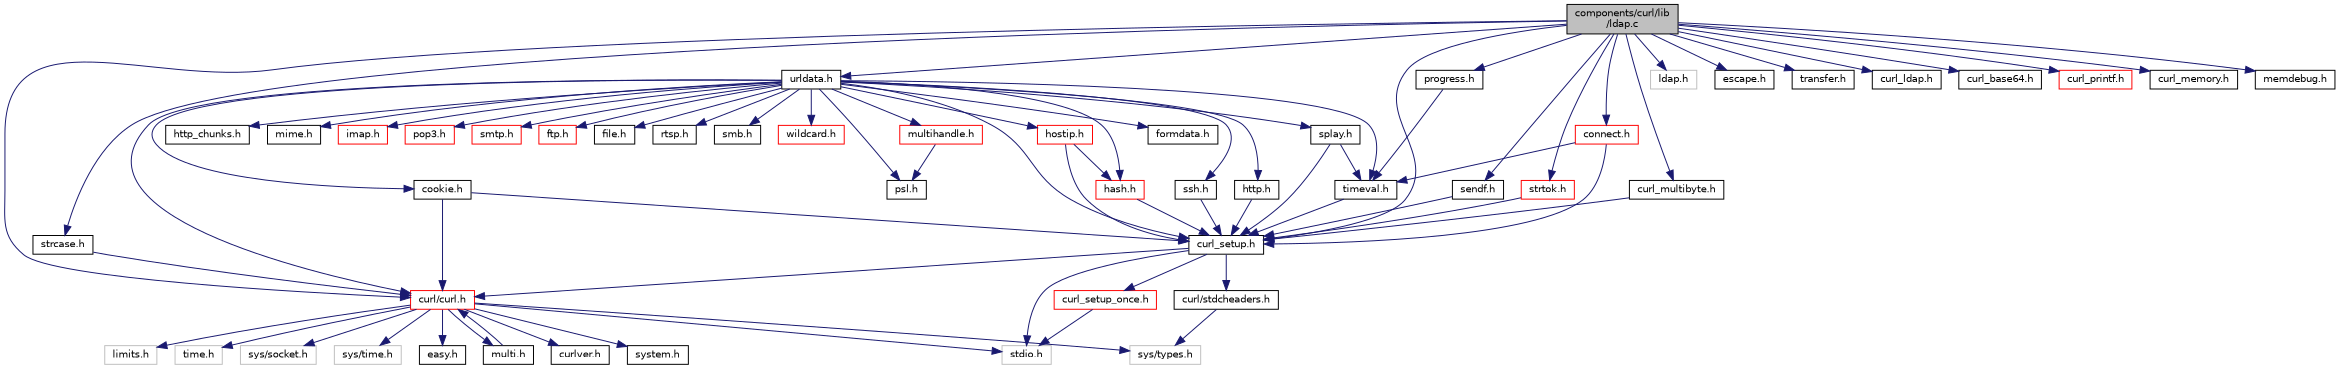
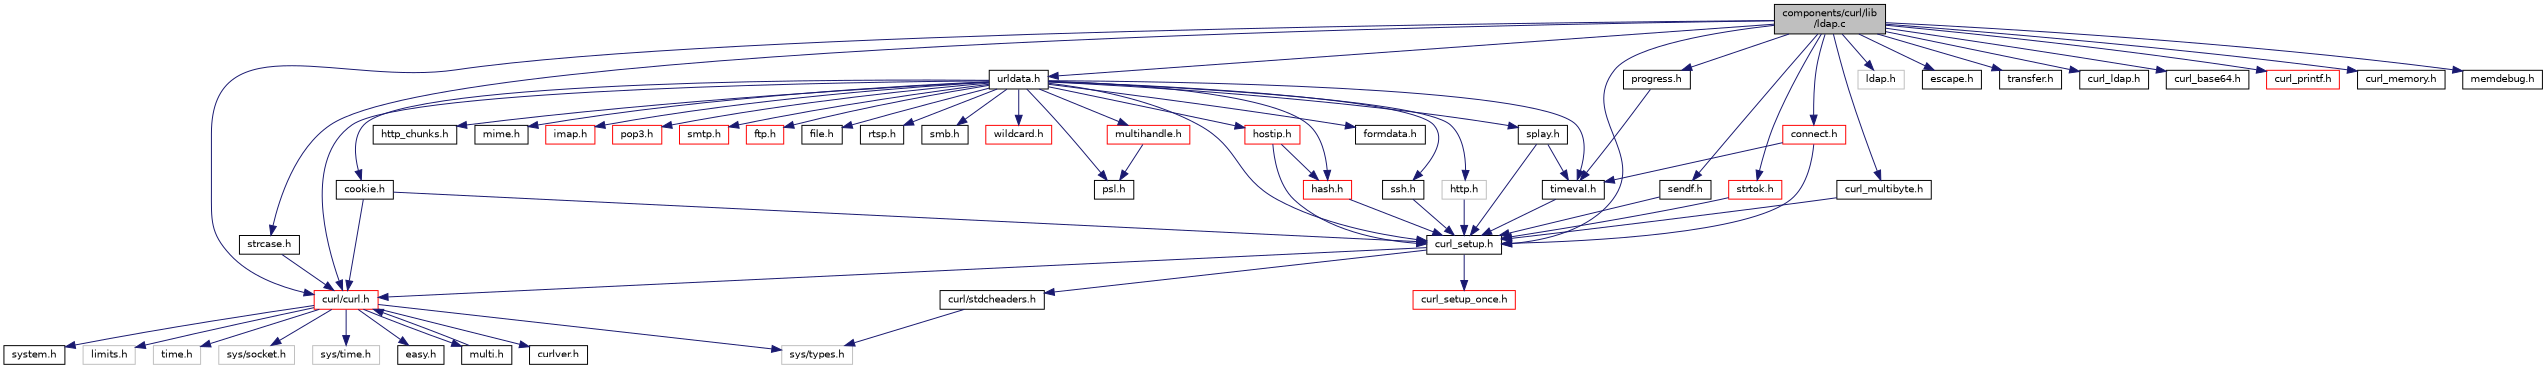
node "http.h": color black -> grey75
node "stdio.h": removed
